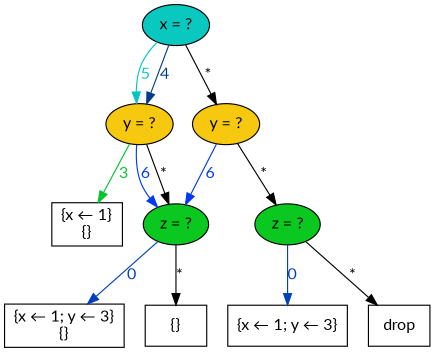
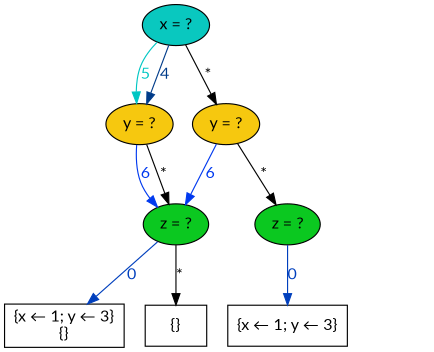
node "{x ← 1} {}": removed
node "drop": removed
